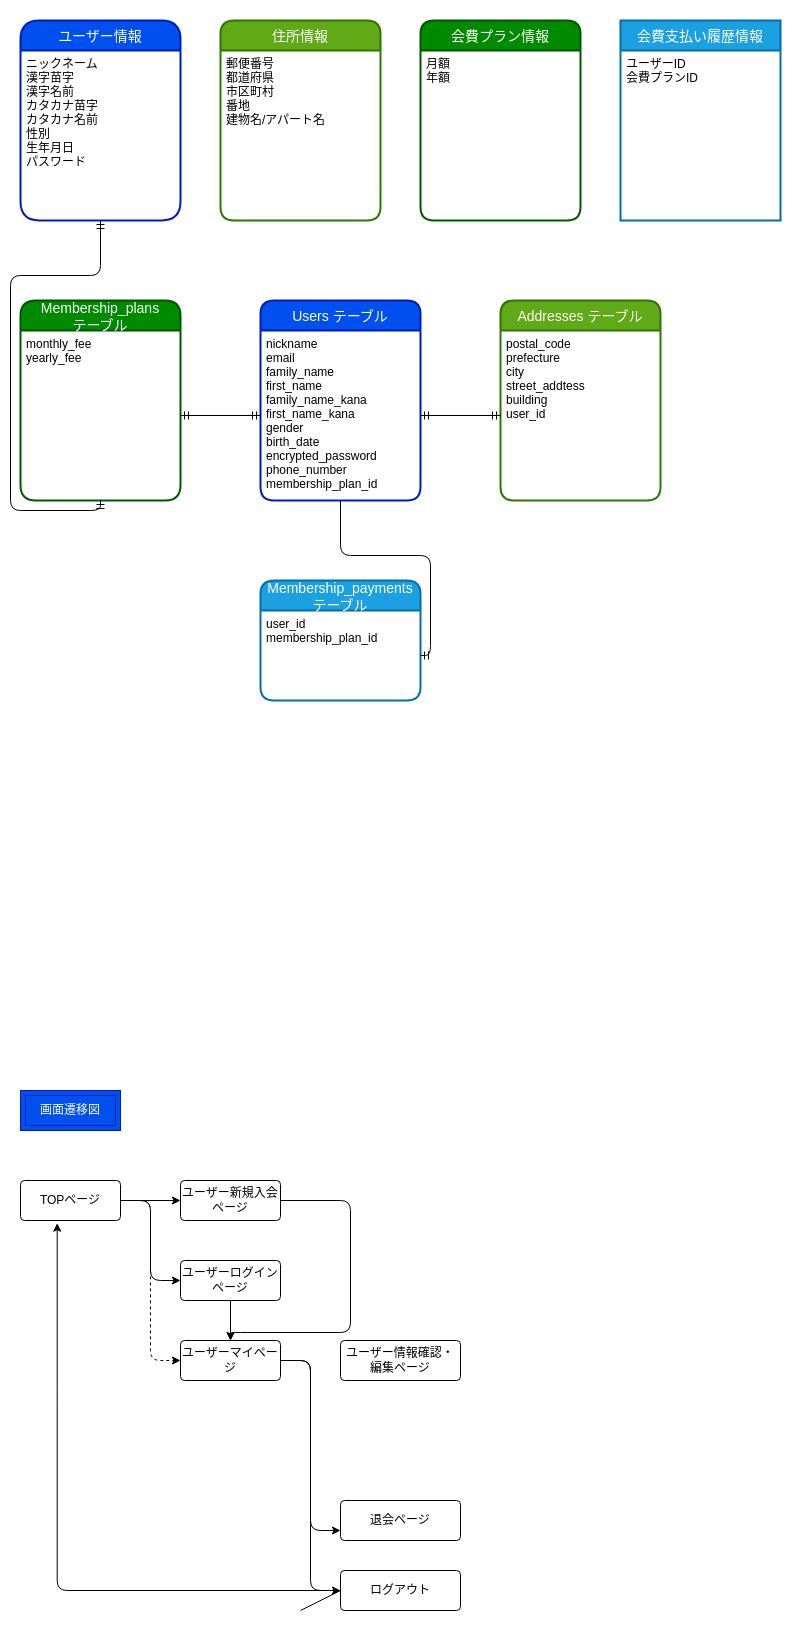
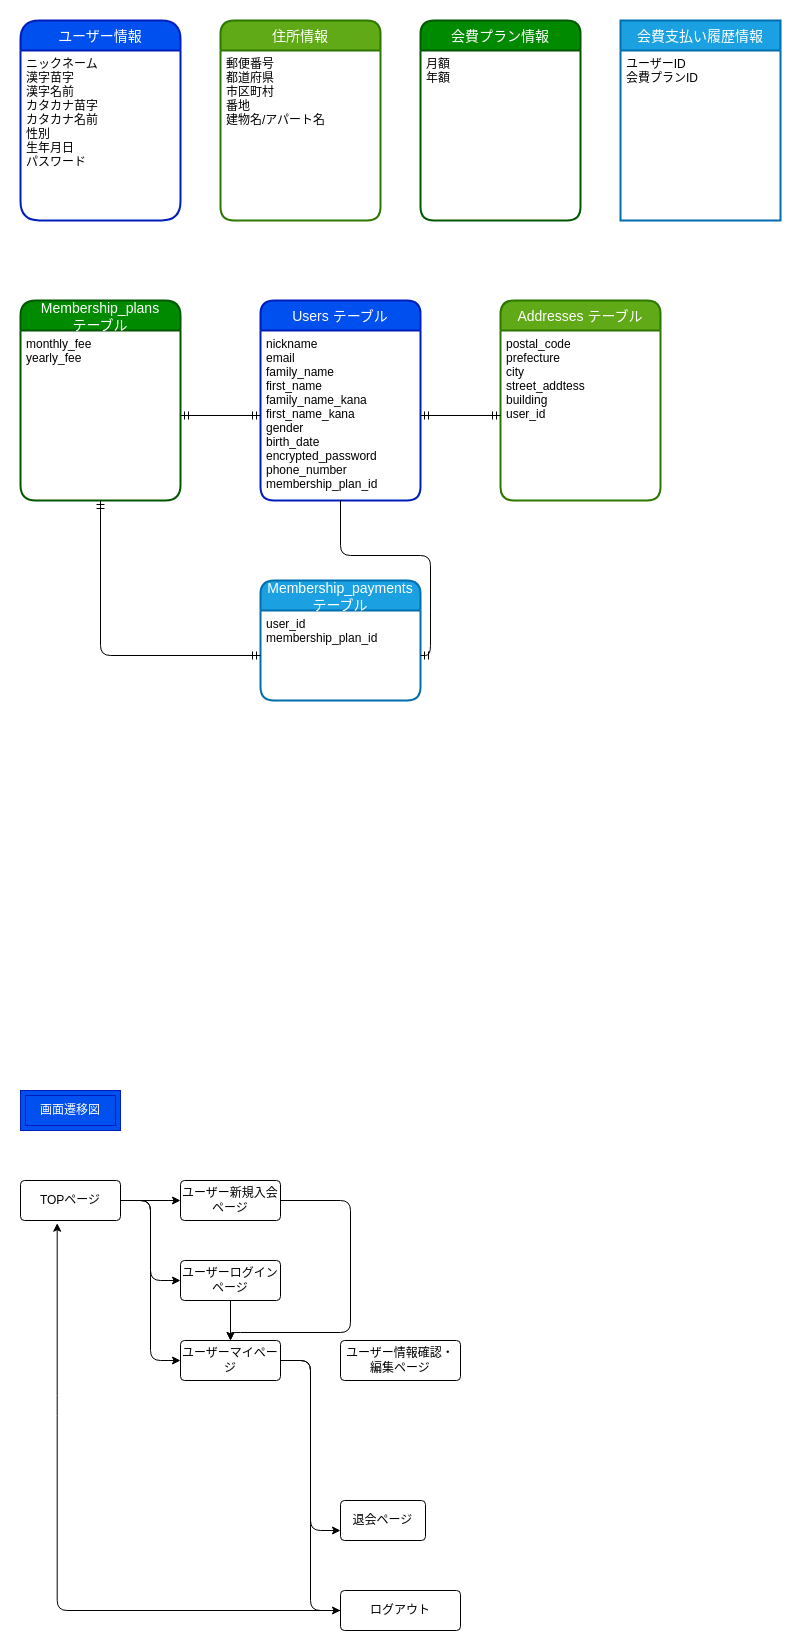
edge "ニックネーム 漢字苗字 漢字名前 カタカナ苗字 カタカナ名前 性別 生年月日 パスワード" -- "monthly_fee yearly_fee": now "user_id membership_plan_id" -- "monthly_fee yearly_fee"
edge "TOPページ" -> "ユーザーマイページ": style dashed -> solid
node "退会ページ": size 120x40 -> 85x40
node "ログアウト": moved (401, 1591) -> (401, 1611)
